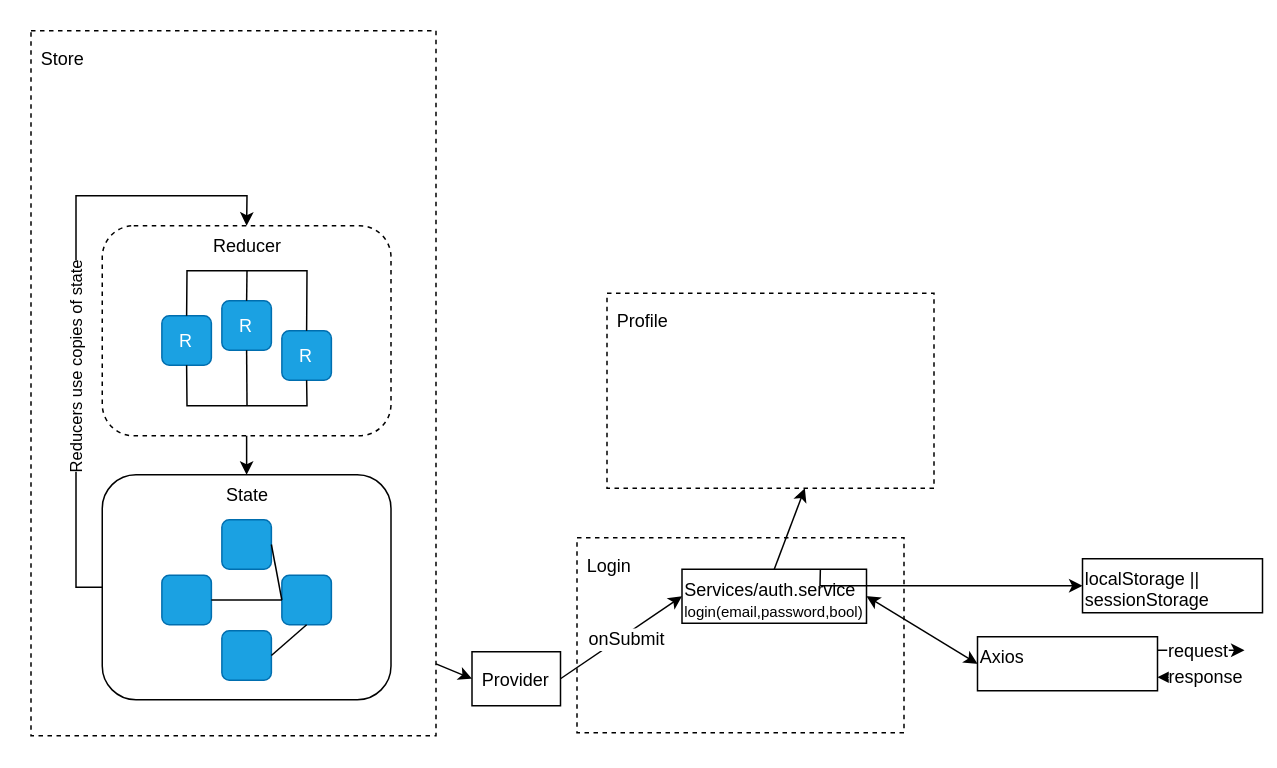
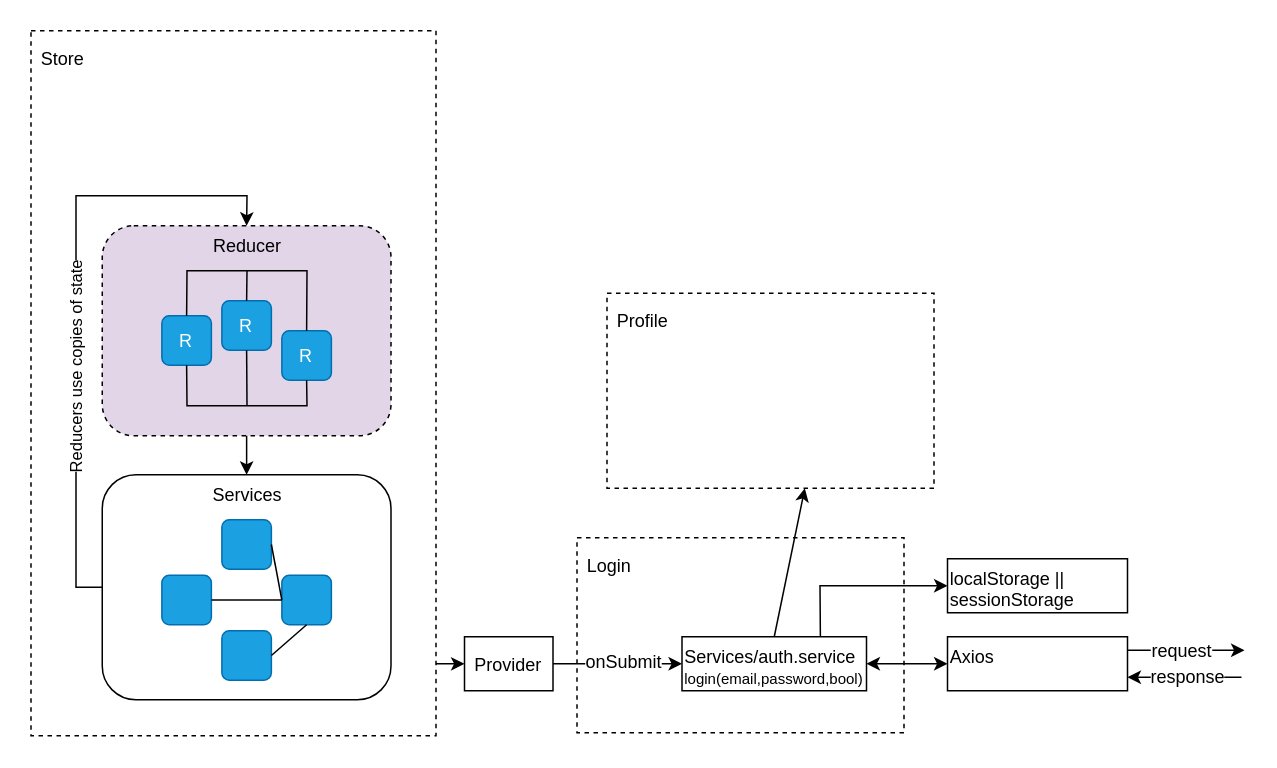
node "Reducer": fillcolor #ffffff -> #e1d5e7
node "State": label "State" -> "Services"
node "localStorage || sessionStorage": moved (1172, 586) -> (1037, 586)
node "Services/auth.servicelogin(email,password,bool)": moved (774, 596) -> (774, 664)
node "Axios": moved (1067, 664) -> (1037, 664)
node "Provider": moved (516, 679) -> (509, 664)
